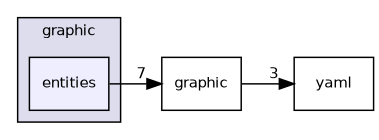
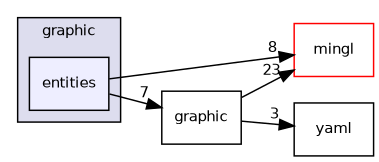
node "mingl": added
